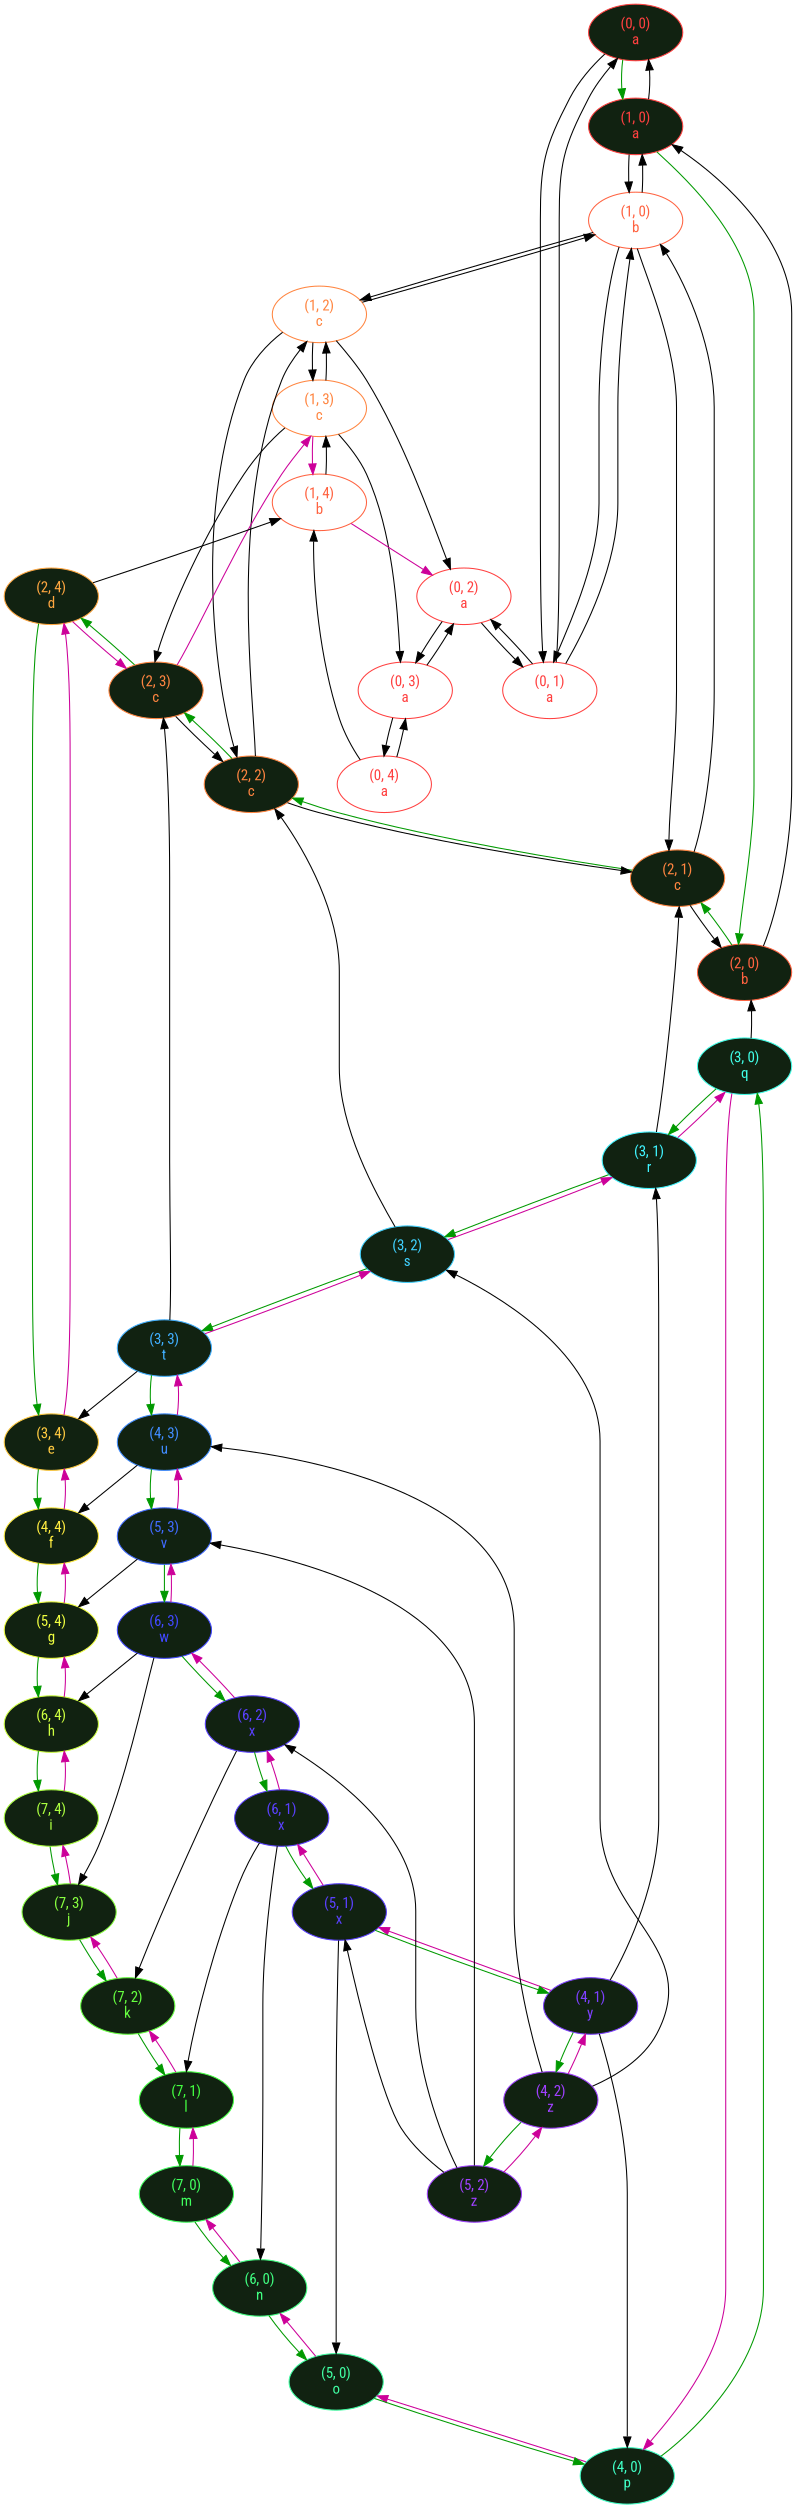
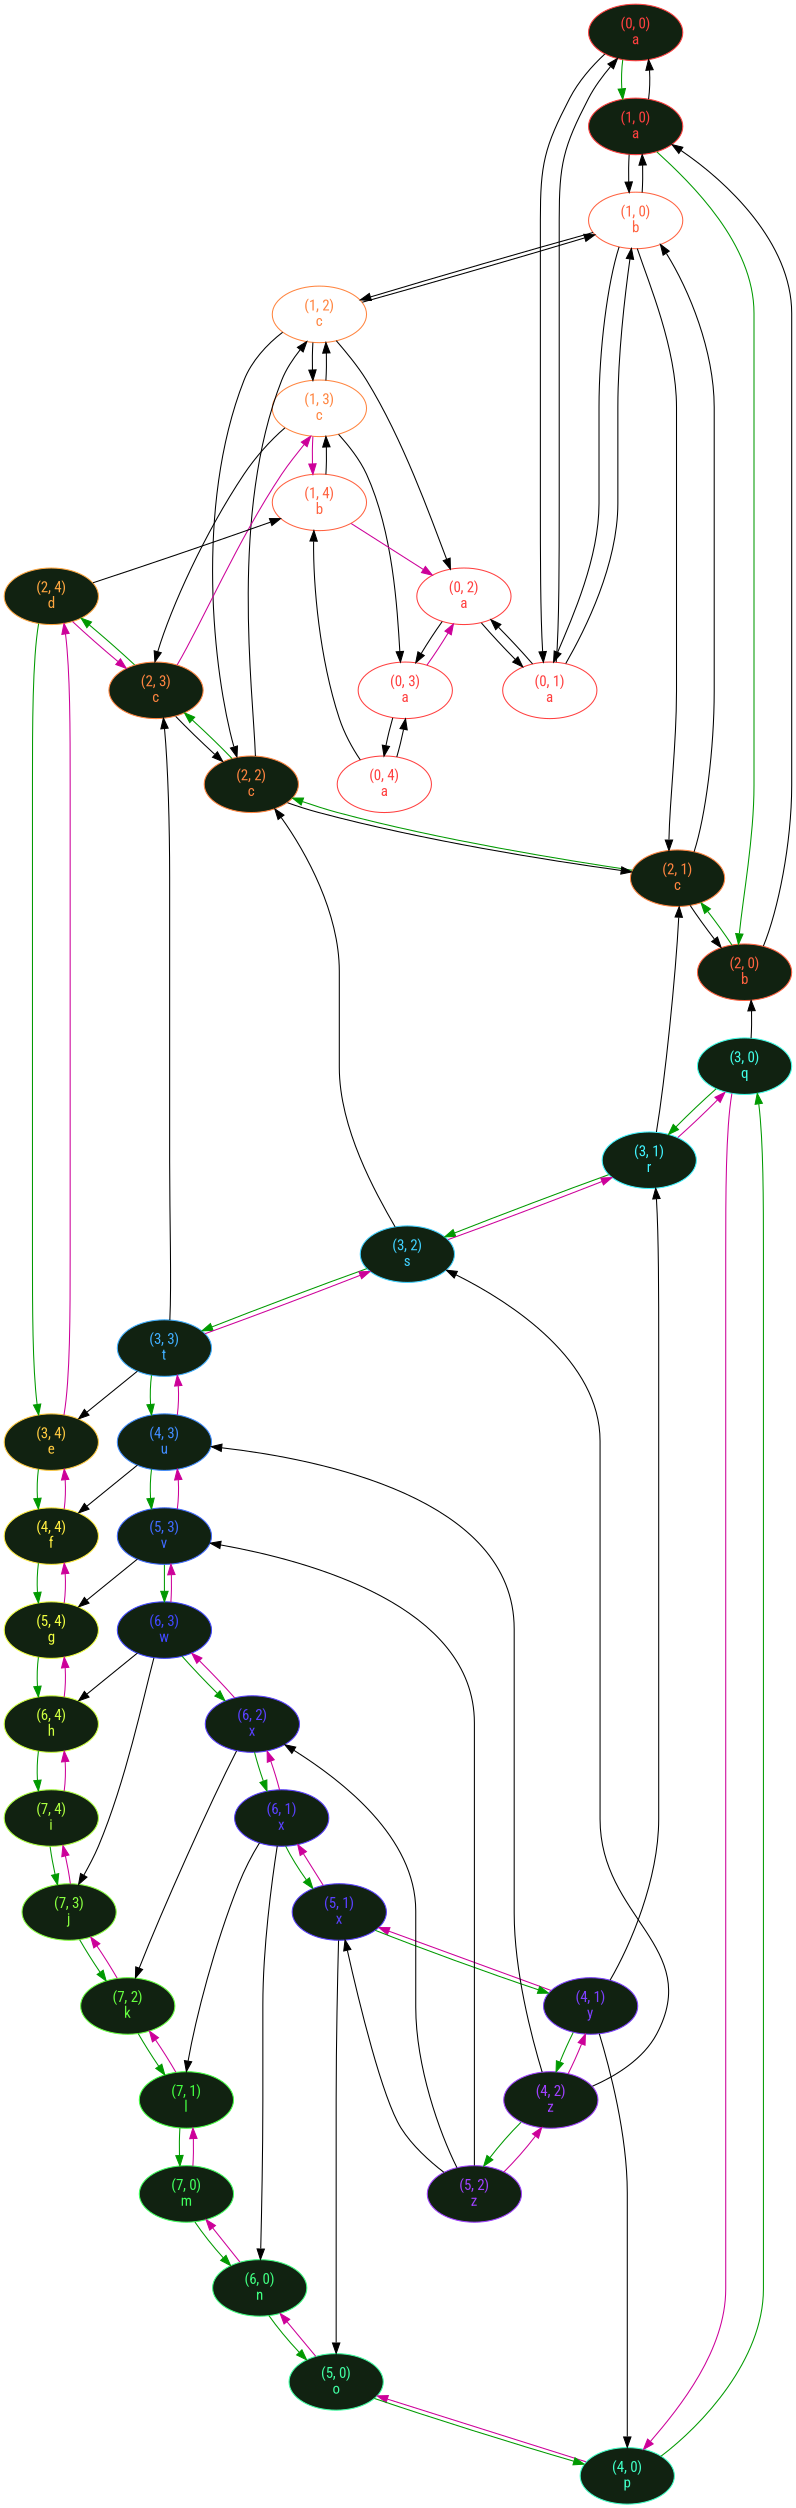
edge "(0, 3) a" -> "(0, 2) a": color black -> #cc0099
